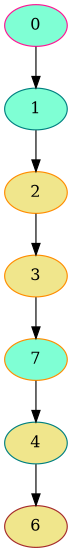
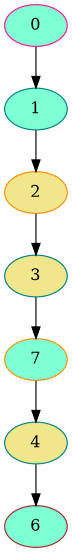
node "3": color darkorange -> teal
node "6": fillcolor khaki -> aquamarine
